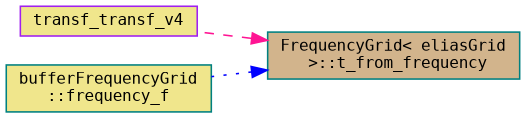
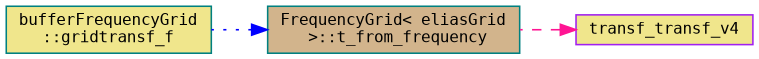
edge "transf_transf_v4" -> "FrequencyGrid< eliasGrid >::t_from_frequency": reversed
node "bufferFrequencyGrid ::frequency_f": label "bufferFrequencyGrid ::frequency_f" -> "bufferFrequencyGrid ::gridtransf_f"
